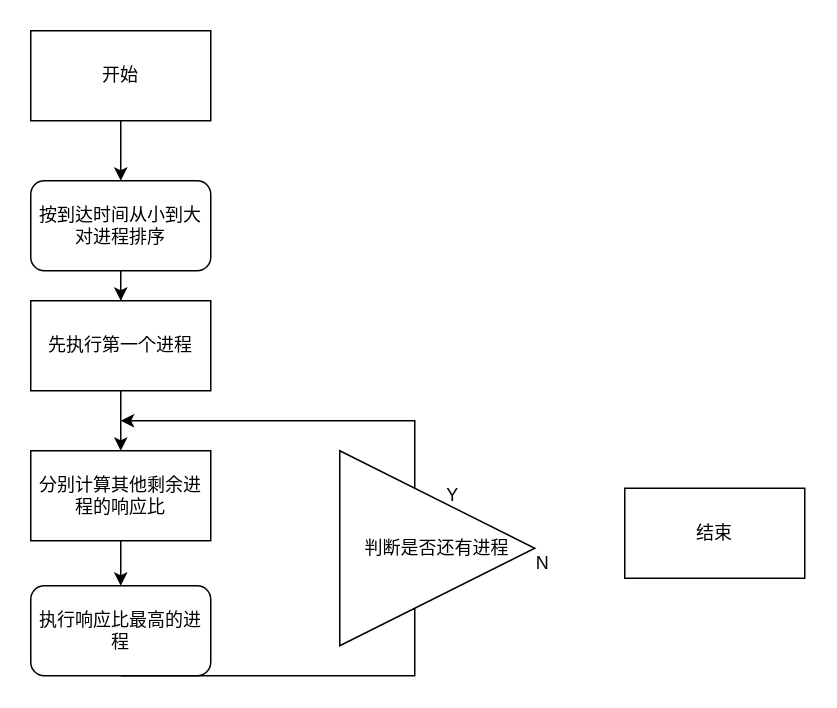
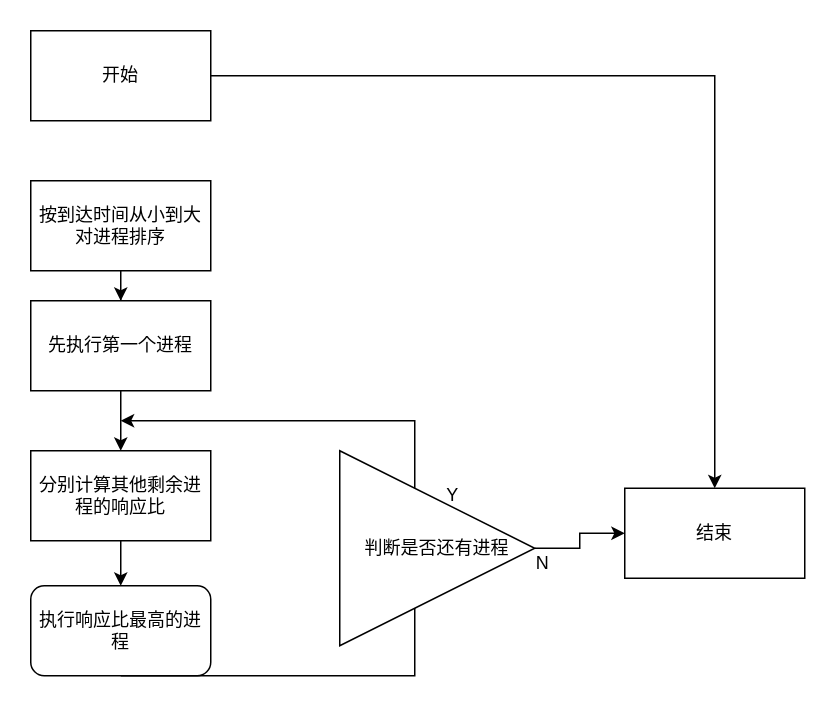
edge "开始" -> "按到达时间从小到大对进程排序": now "开始" -> "结束"
node "按到达时间从小到大对进程排序": shape rounded rectangle -> rectangle
edge "判断是否还有进程" -> "结束": added
